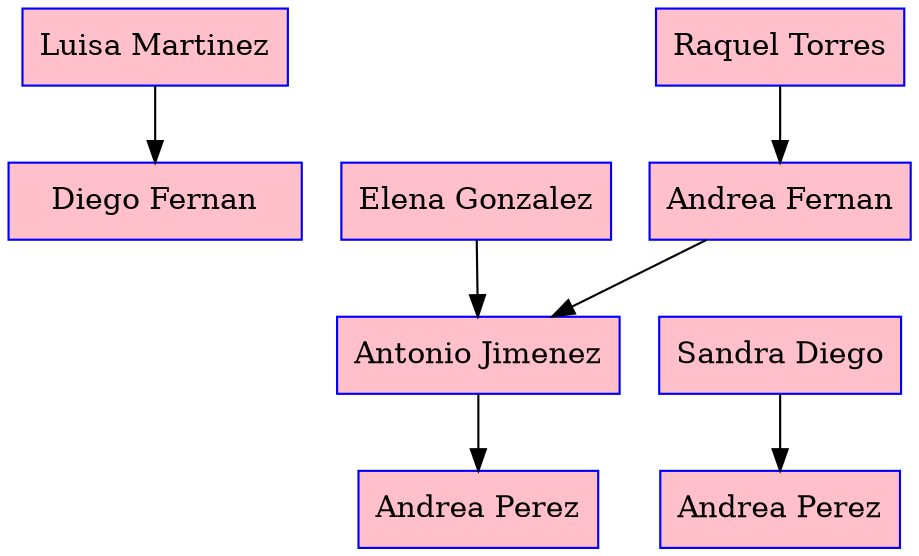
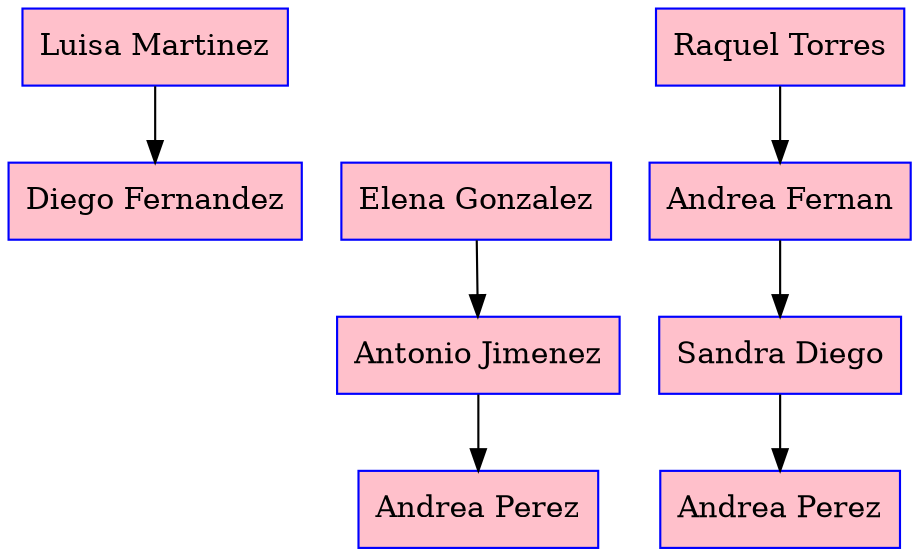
node "Diego Fernan": label "Diego Fernan" -> "Diego Fernandez"
edge "Andrea Fernan" -> "Antonio Jimenez": now "Andrea Fernan" -> "Sandra Diego"
